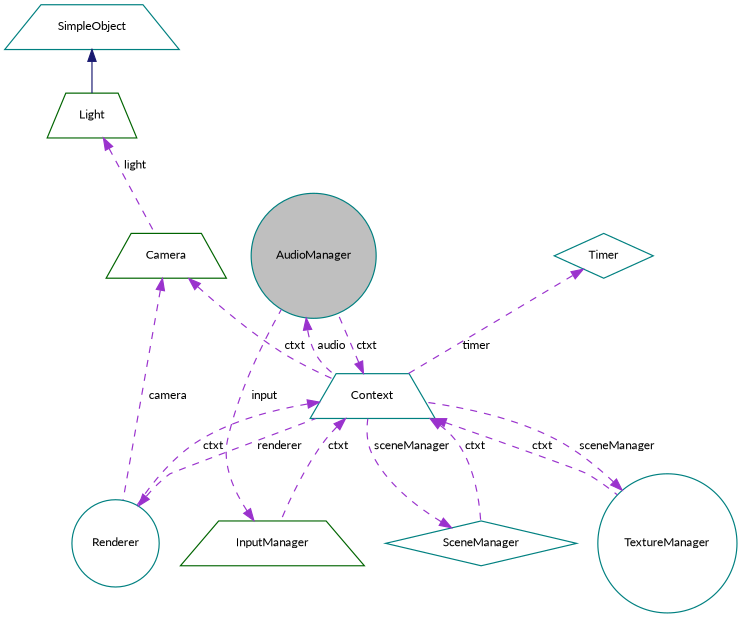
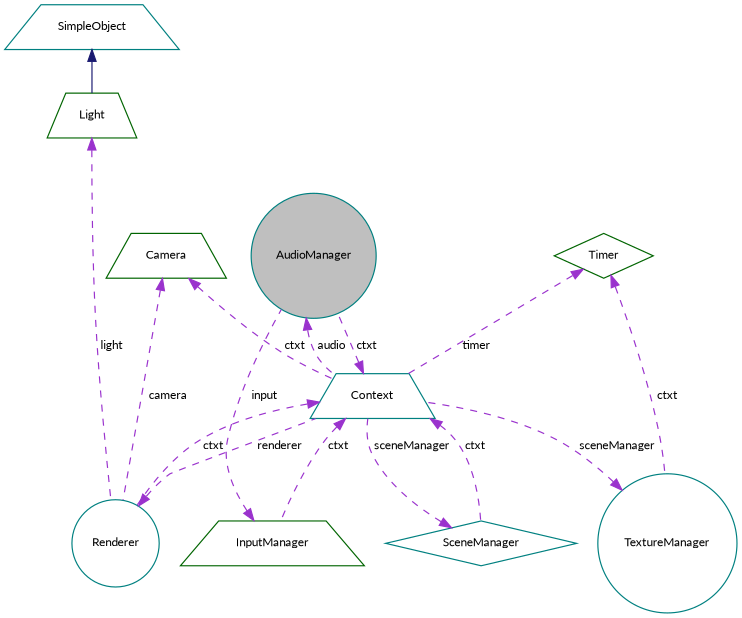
edge "Camera" -> "Light": now "Renderer" -> "Light"
node "Timer": color teal -> darkgreen
edge "TextureManager" -> "Context": now "TextureManager" -> "Timer"
